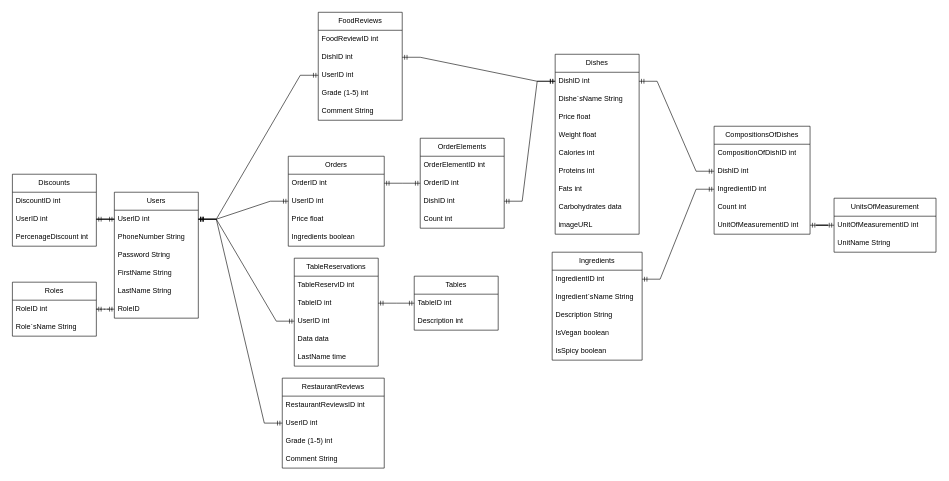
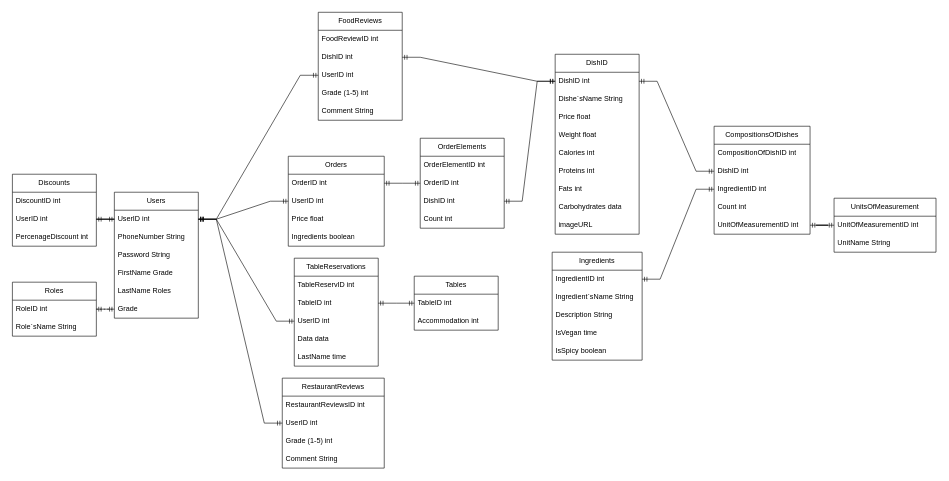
node "Dishes": label "Dishes" -> "DishID"
node "FirstName String": label "FirstName String" -> "FirstName Grade"
node "LastName String": label "LastName String" -> "LastName Roles"
node "RoleID": label "RoleID" -> "Grade"
node "Description int": label "Description int" -> "Accommodation int"
node "IsVegan boolean": label "IsVegan boolean" -> "IsVegan time"
